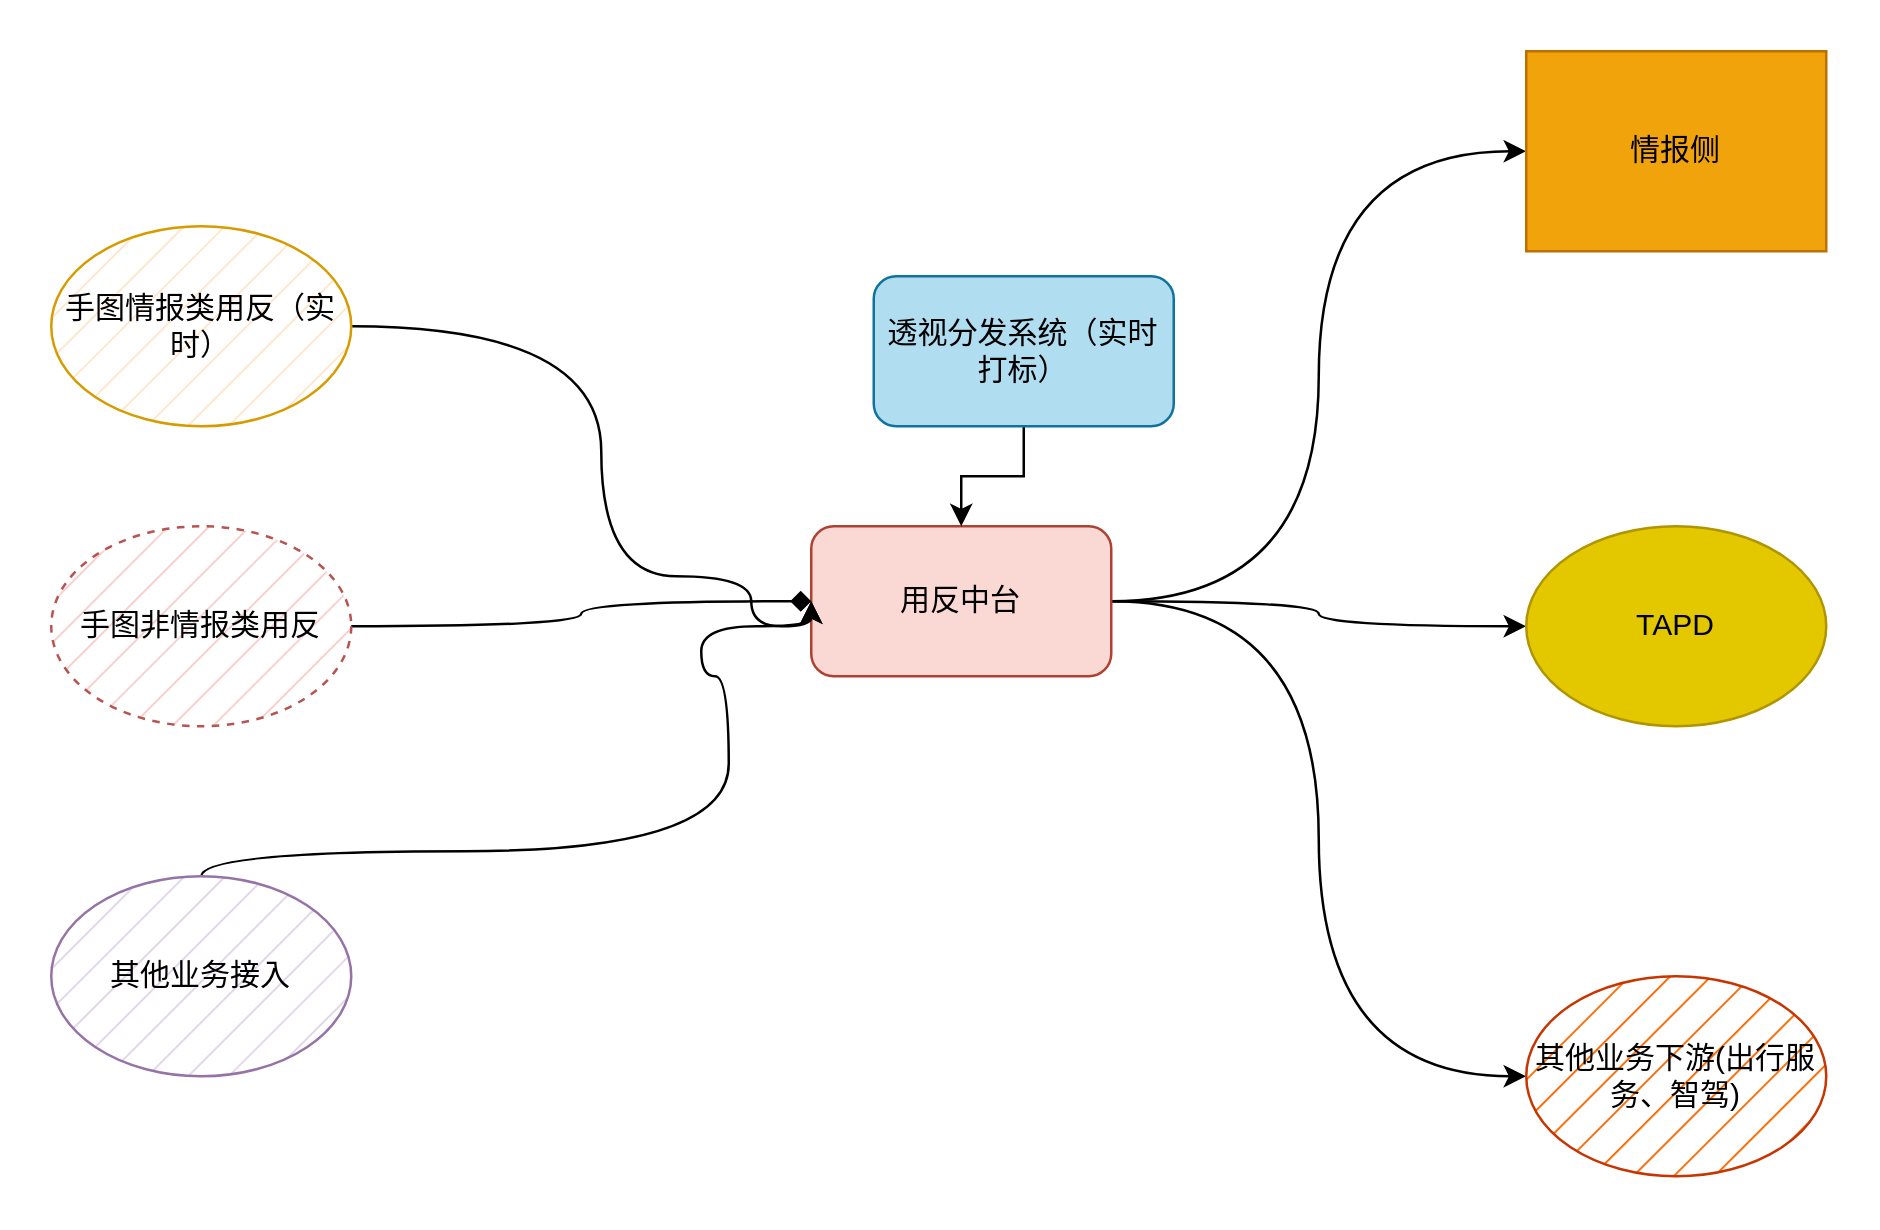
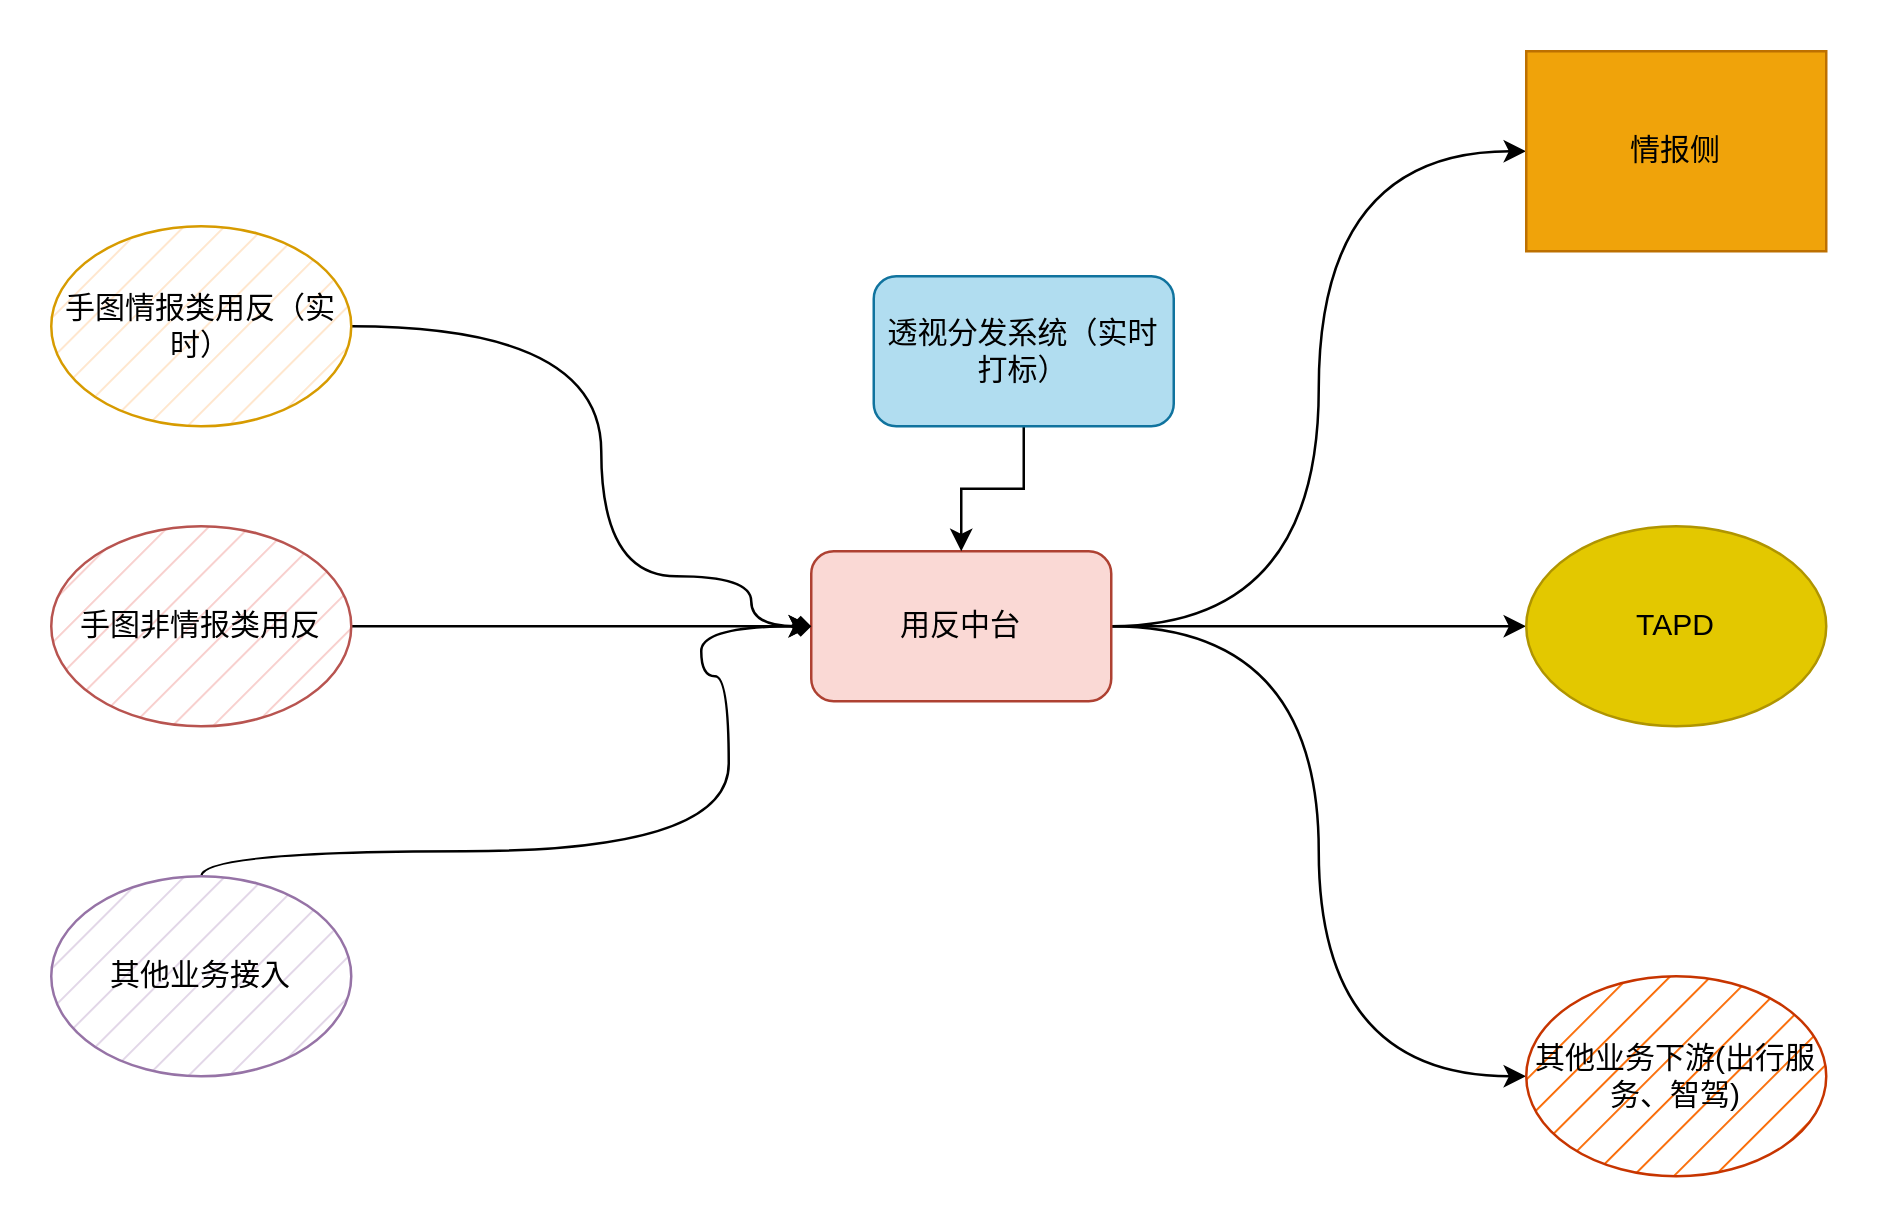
node "用反中台": moved (961, 601) -> (961, 626)
node "手图非情报类用反": style dashed -> solid
